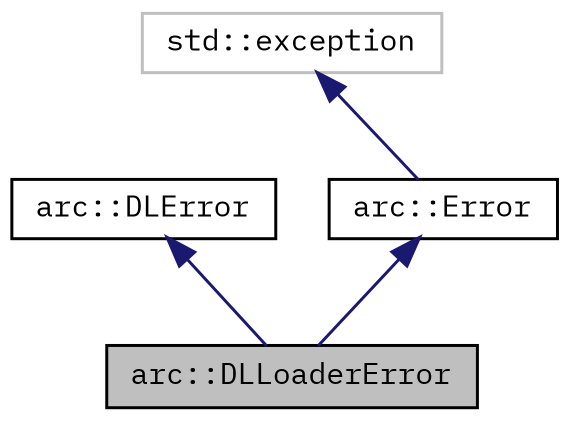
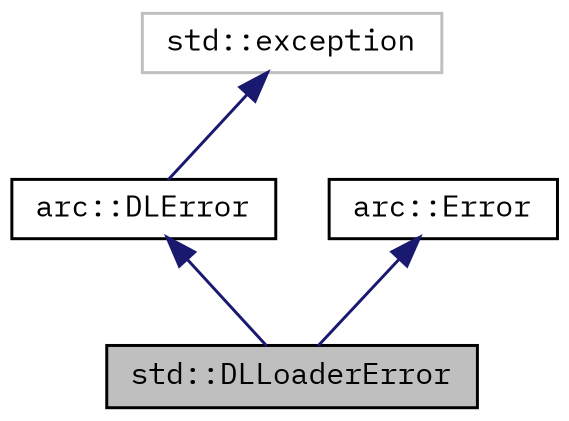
edge "arc::Error" -> "std::exception": now "arc::DLError" -> "std::exception"
node "arc::DLLoaderError": label "arc::DLLoaderError" -> "std::DLLoaderError"
